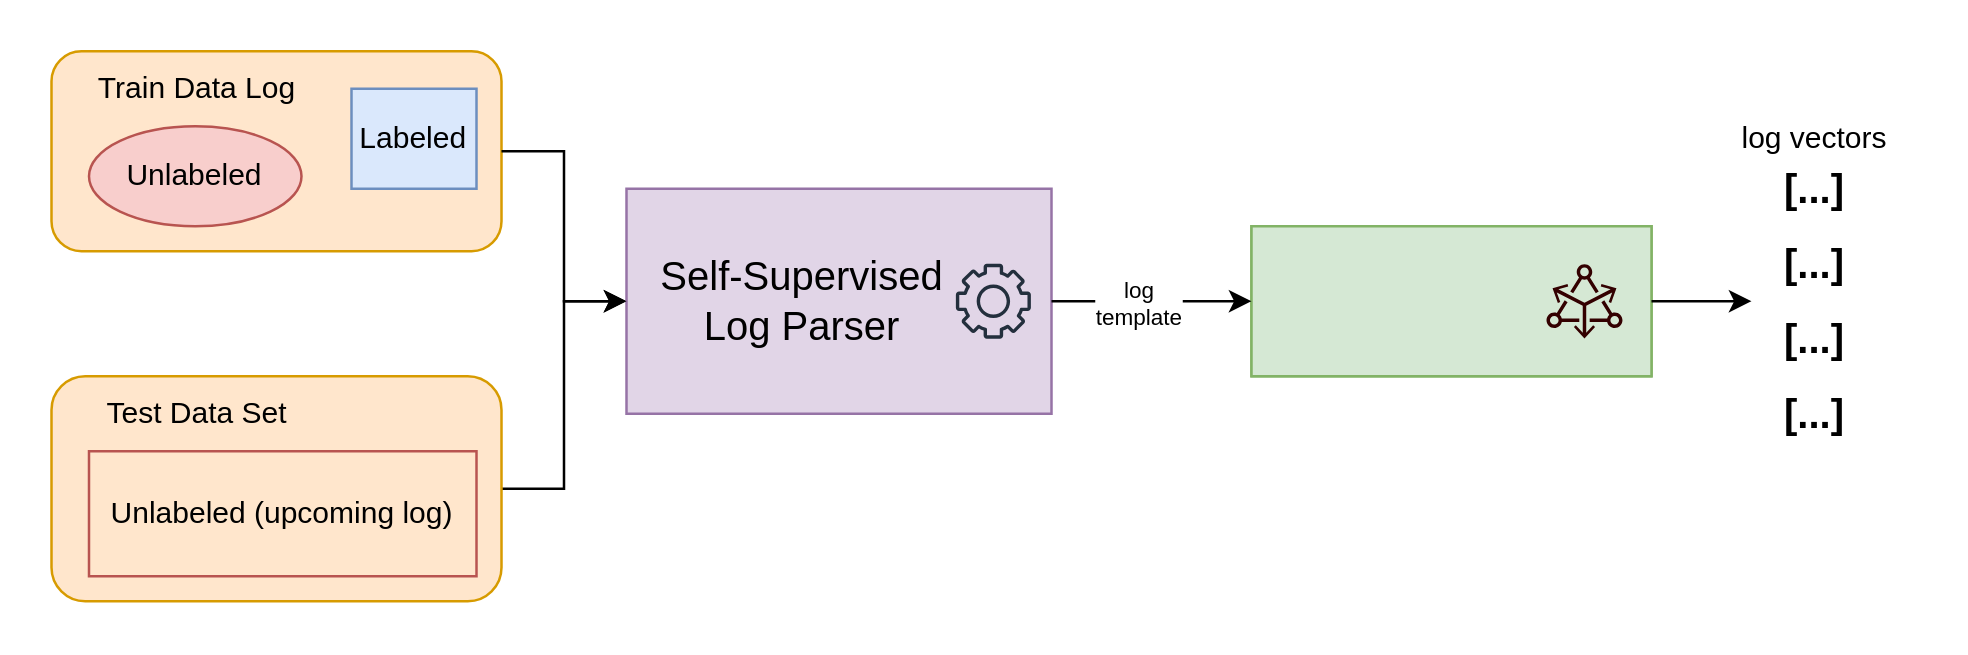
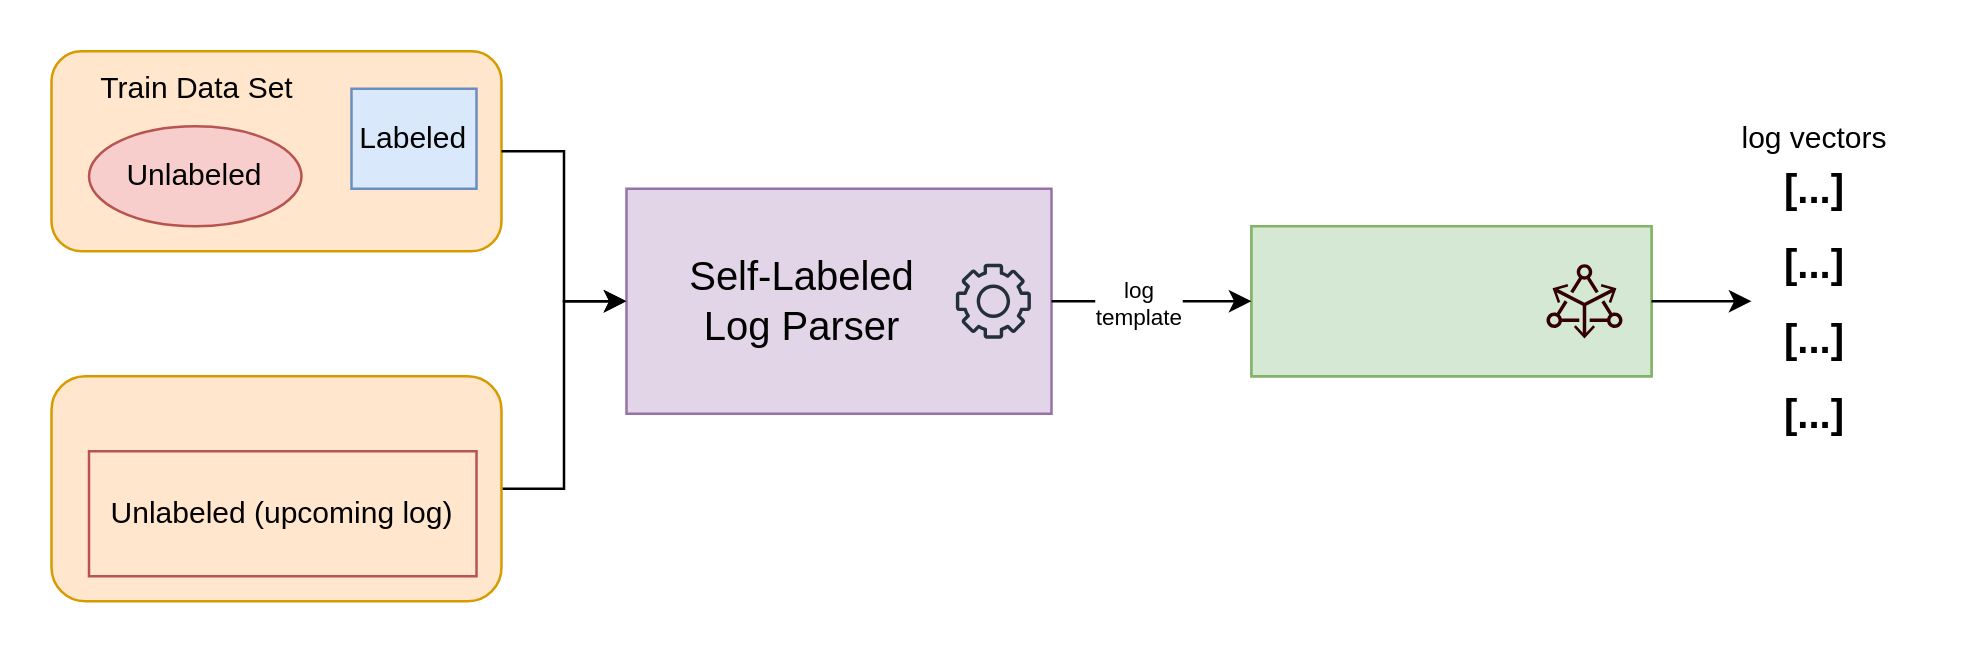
node "Train Data Log": label "Train Data Log" -> "Train Data Set"
node "Self-Supervised Log Parser": label "Self-Supervised Log Parser" -> "Self-Labeled Log Parser"
node "Test Data Set": removed
